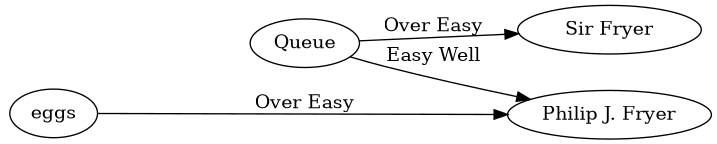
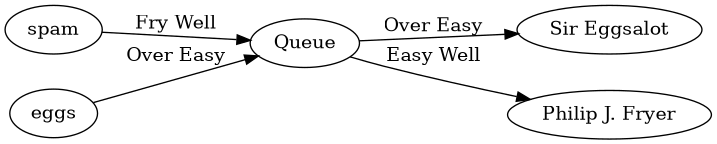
node "spam": added
node "Sir Fryer": label "Sir Fryer" -> "Sir Eggsalot"
edge "eggs" -> "Philip J. Fryer": now "eggs" -> "Queue"
